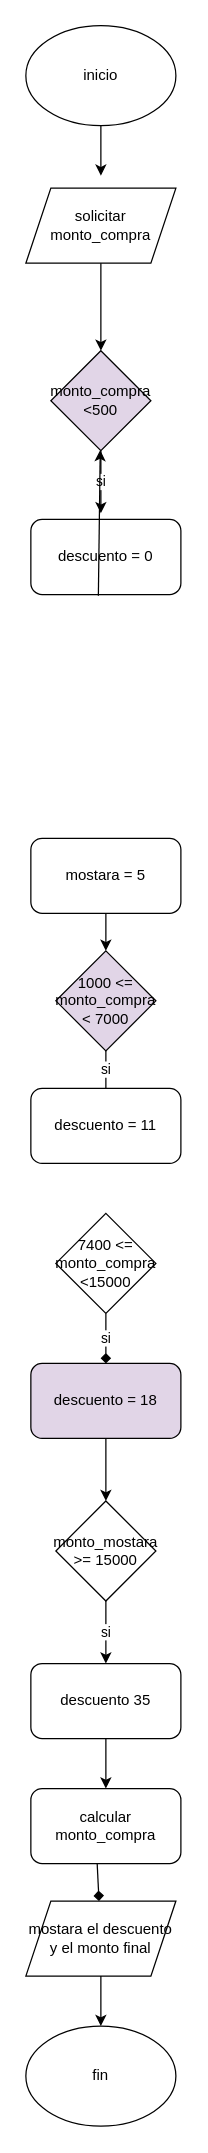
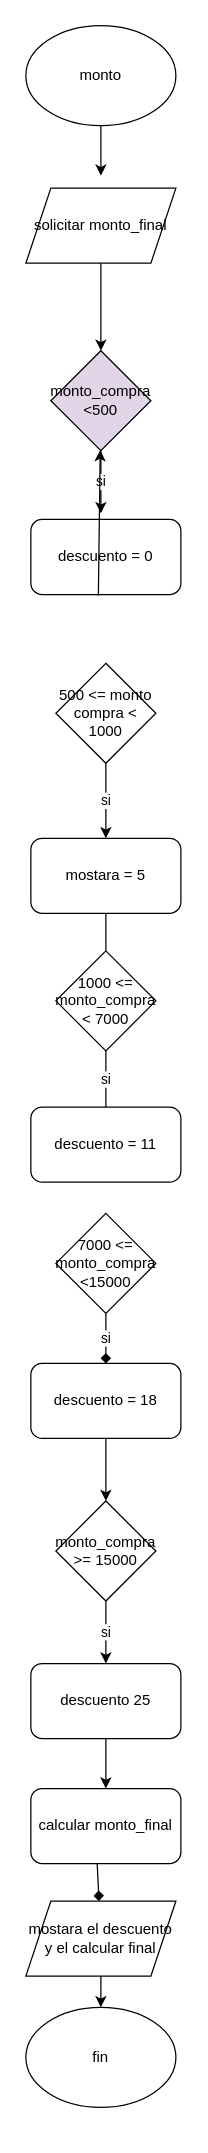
node "inicio": label "inicio" -> "monto"
node "solicitar monto_compra": label "solicitar monto_compra" -> "solicitar monto_final"
node "500 <= monto compra < 1000": added
edge "500 <= monto compra < 1000" -> "mostara = 5": added, label "si"
edge "mostara = 5" -> "1000 <= monto_compra < 7000": arrowhead classic -> none
node "1000 <= monto_compra < 7000": fillcolor #e1d5e7 -> #ffffff
node "descuento = 11": moved (106, 1126) -> (106, 1144)
node "7400 <= monto_compra <15000": label "7400 <= monto_compra <15000" -> "7000 <= monto_compra <15000"
node "descuento = 18": fillcolor #e1d5e7 -> #ffffff
node "monto_mostara >= 15000": label "monto_mostara >= 15000" -> "monto_compra >= 15000"
node "descuento 35": label "descuento 35" -> "descuento 25"
node "calcular monto_compra": label "calcular monto_compra" -> "calcular monto_final"
node "mostara el descuento y el monto final": label "mostara el descuento y el monto final" -> "mostara el descuento y el calcular final"
node "fin": moved (101, 2076) -> (101, 2057)
